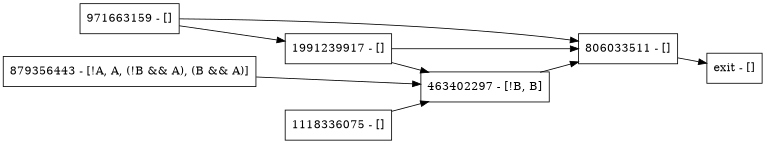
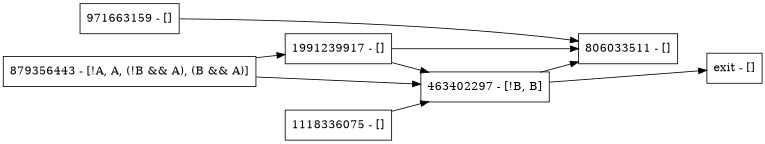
edge "971663159 - []" -> "1991239917 - []": now "879356443 - [!A, A, (!B && A), (B && A)]" -> "1991239917 - []"
edge "806033511 - []" -> "exit - []": now "463402297 - [!B, B]" -> "exit - []"
